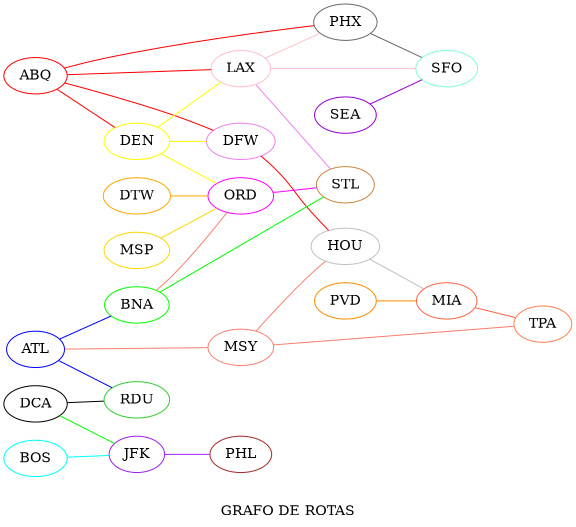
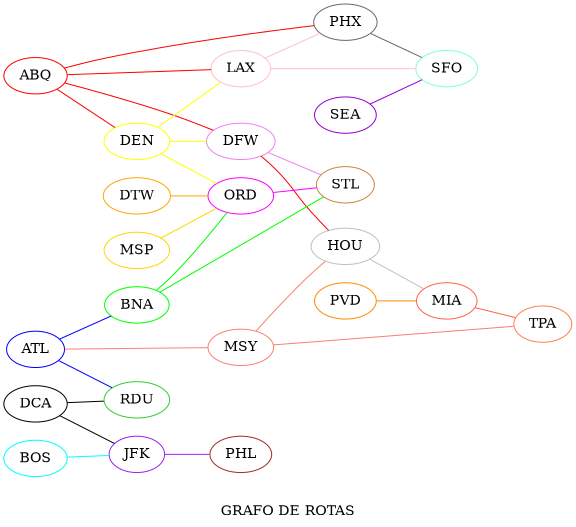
edge "LAX" -- "STL": now "DFW" -- "STL"
edge "ORD" -- "BNA": color salmon -> green
edge "DCA" -- "JFK": color green -> black
